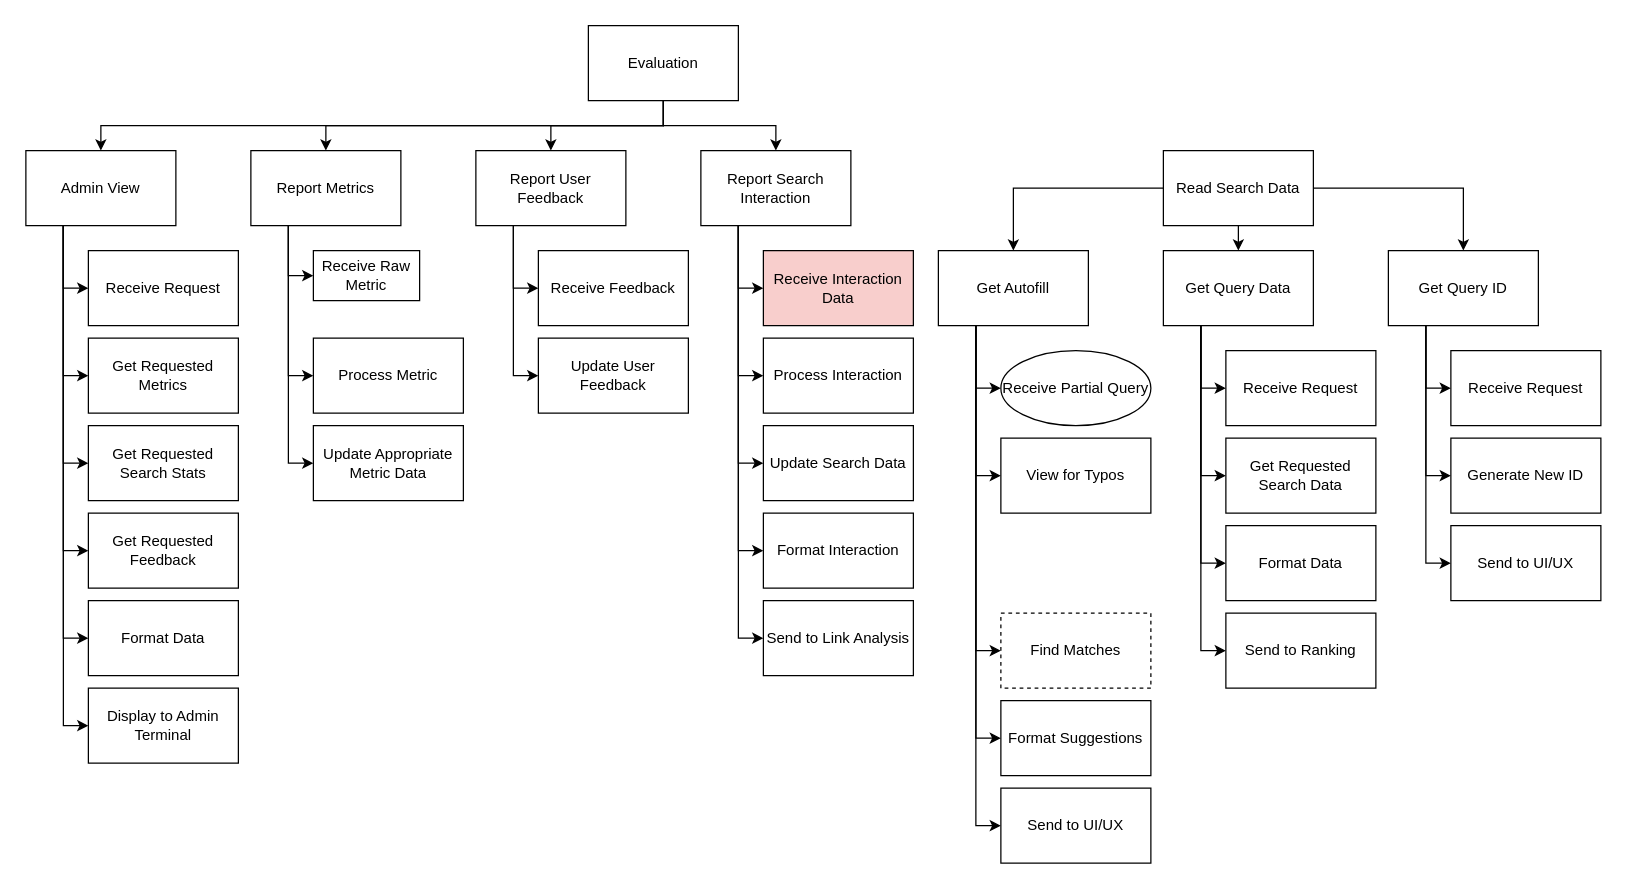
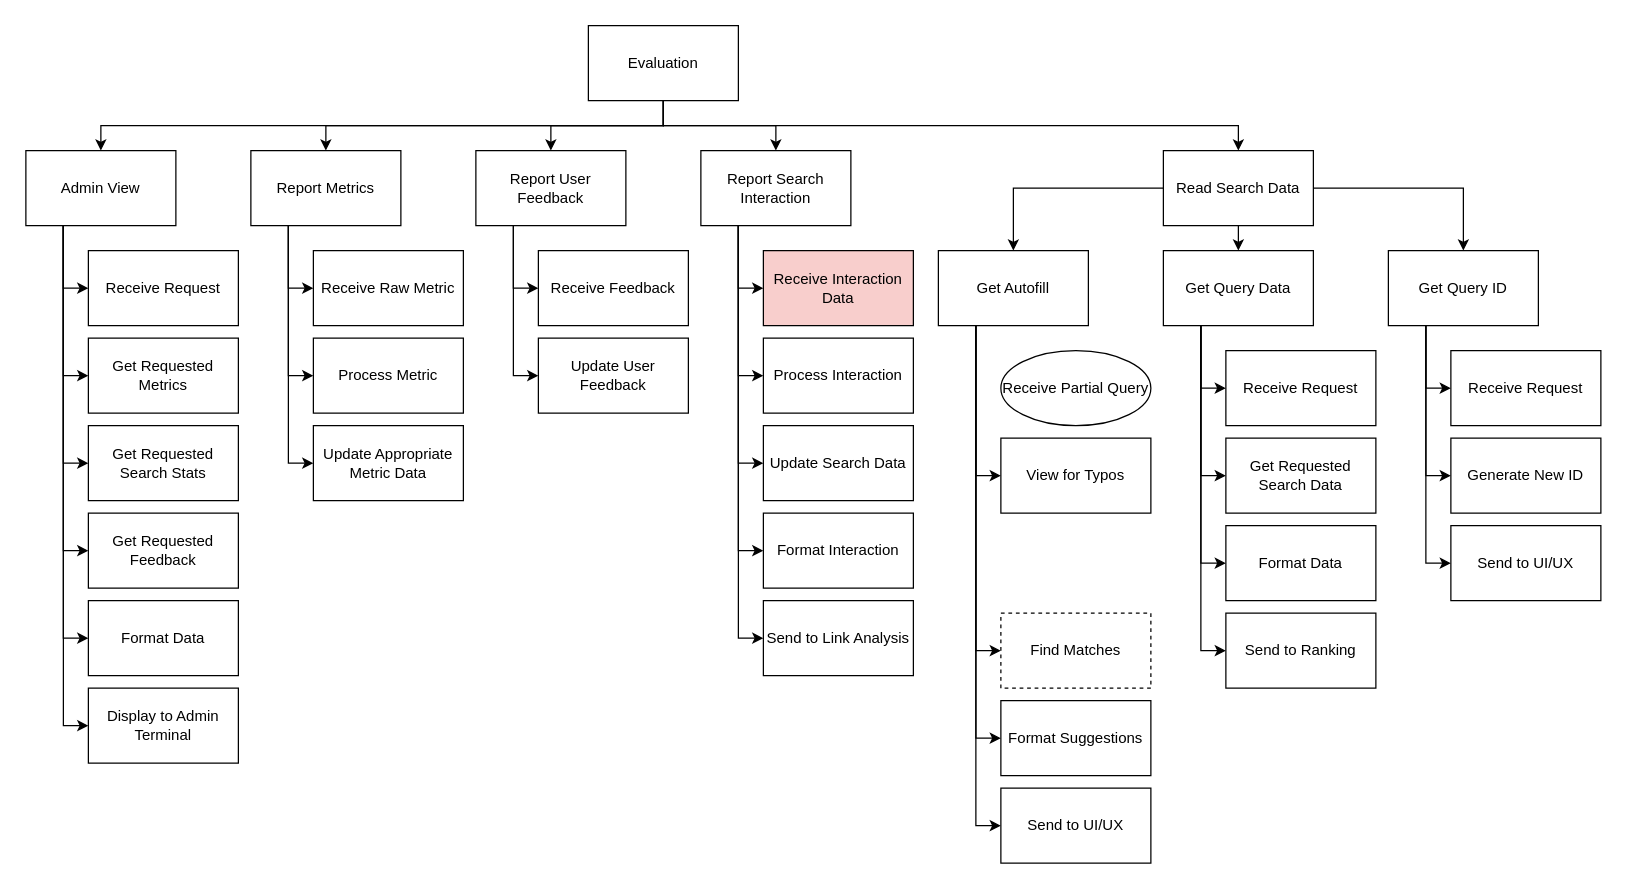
edge "Evaluation" -> "Read Search Data": added
node "Receive Raw Metric": size 106x50 -> 150x75
edge "Get Autofill" -> "Receive Partial Query": removed
